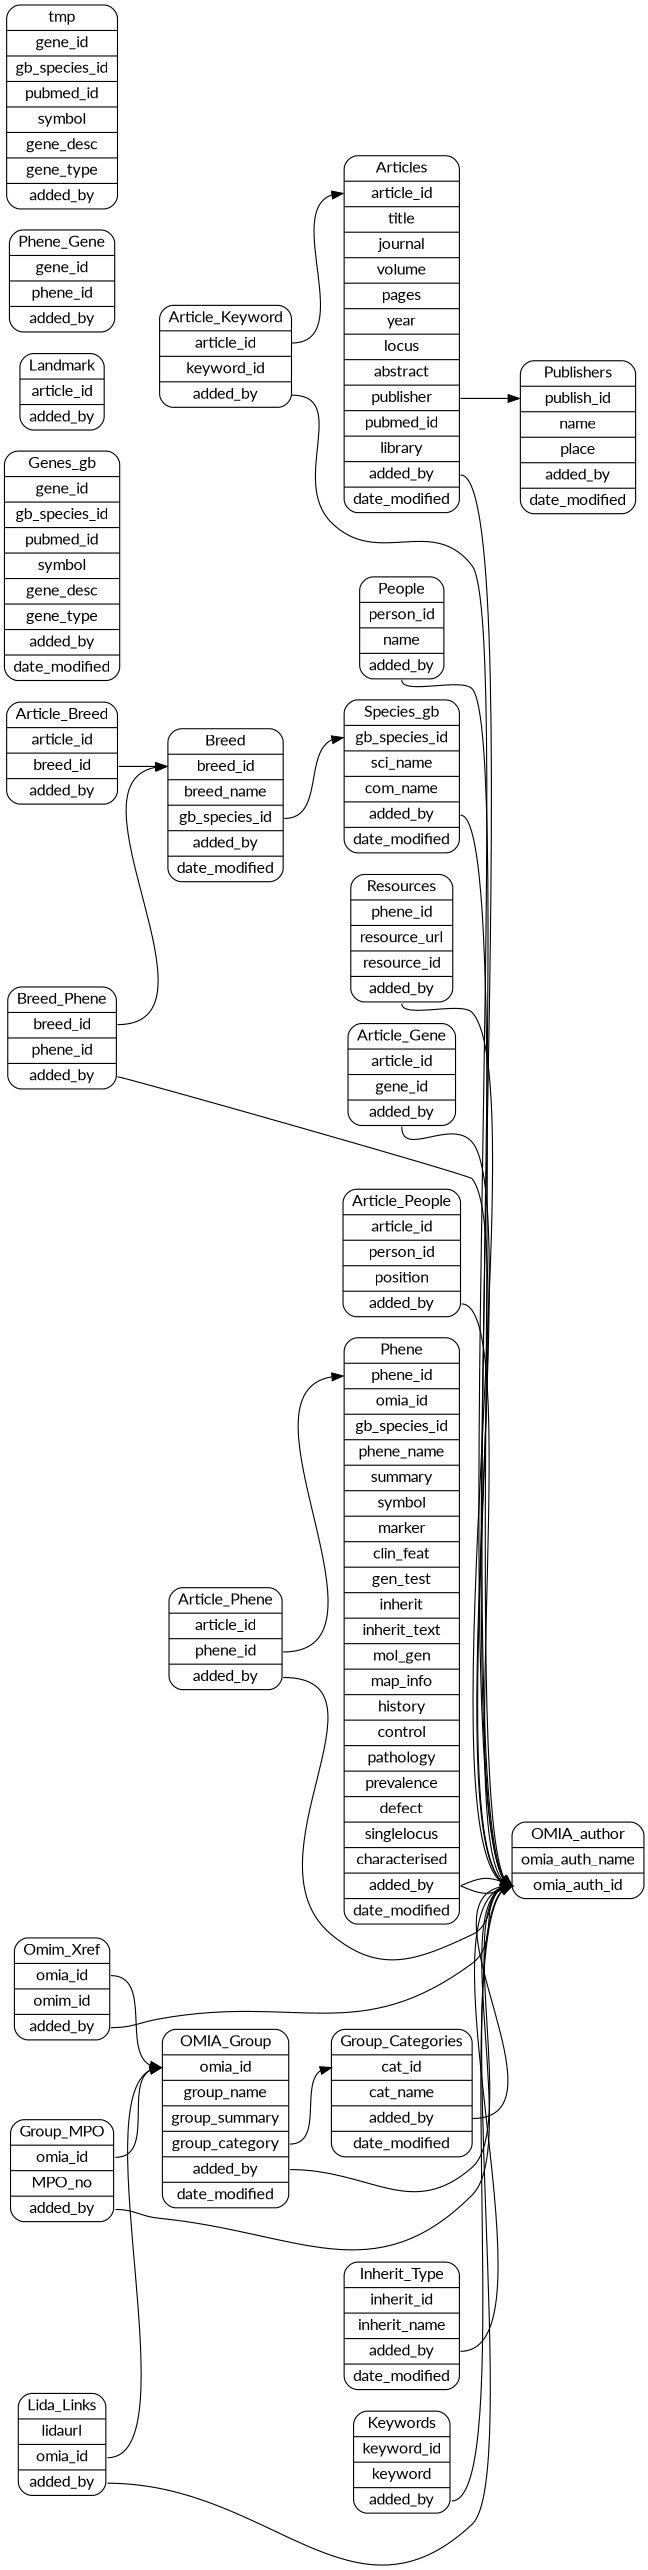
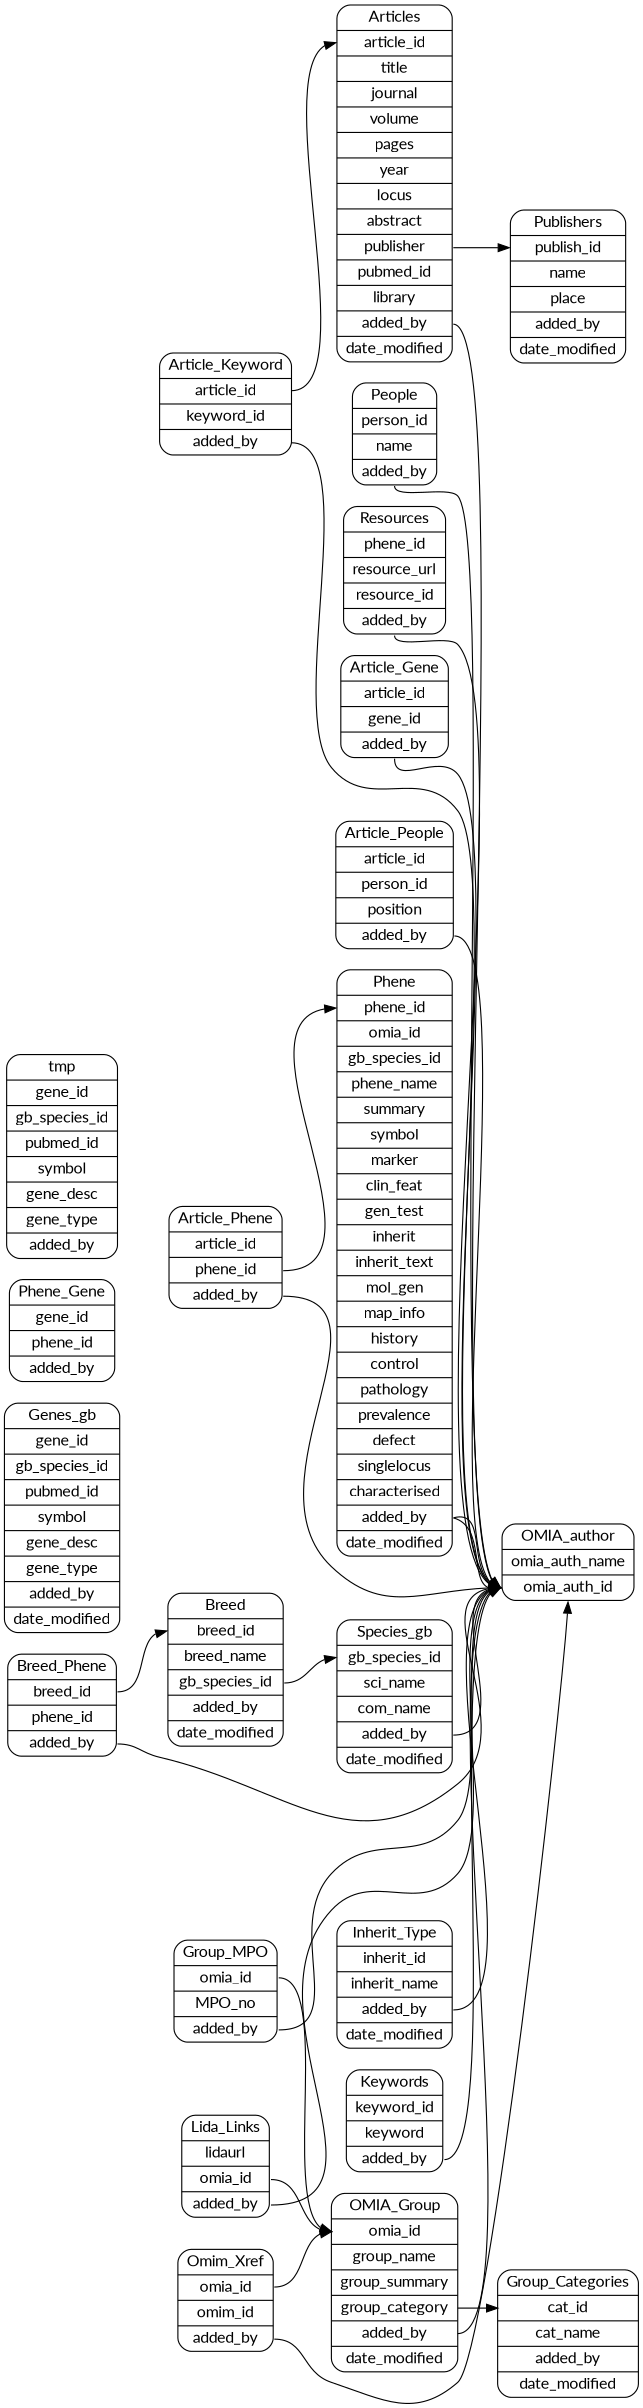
node "Landmark": removed
node "Article_Breed": removed
edge "Group_Categories" -> "OMIA_author": removed
